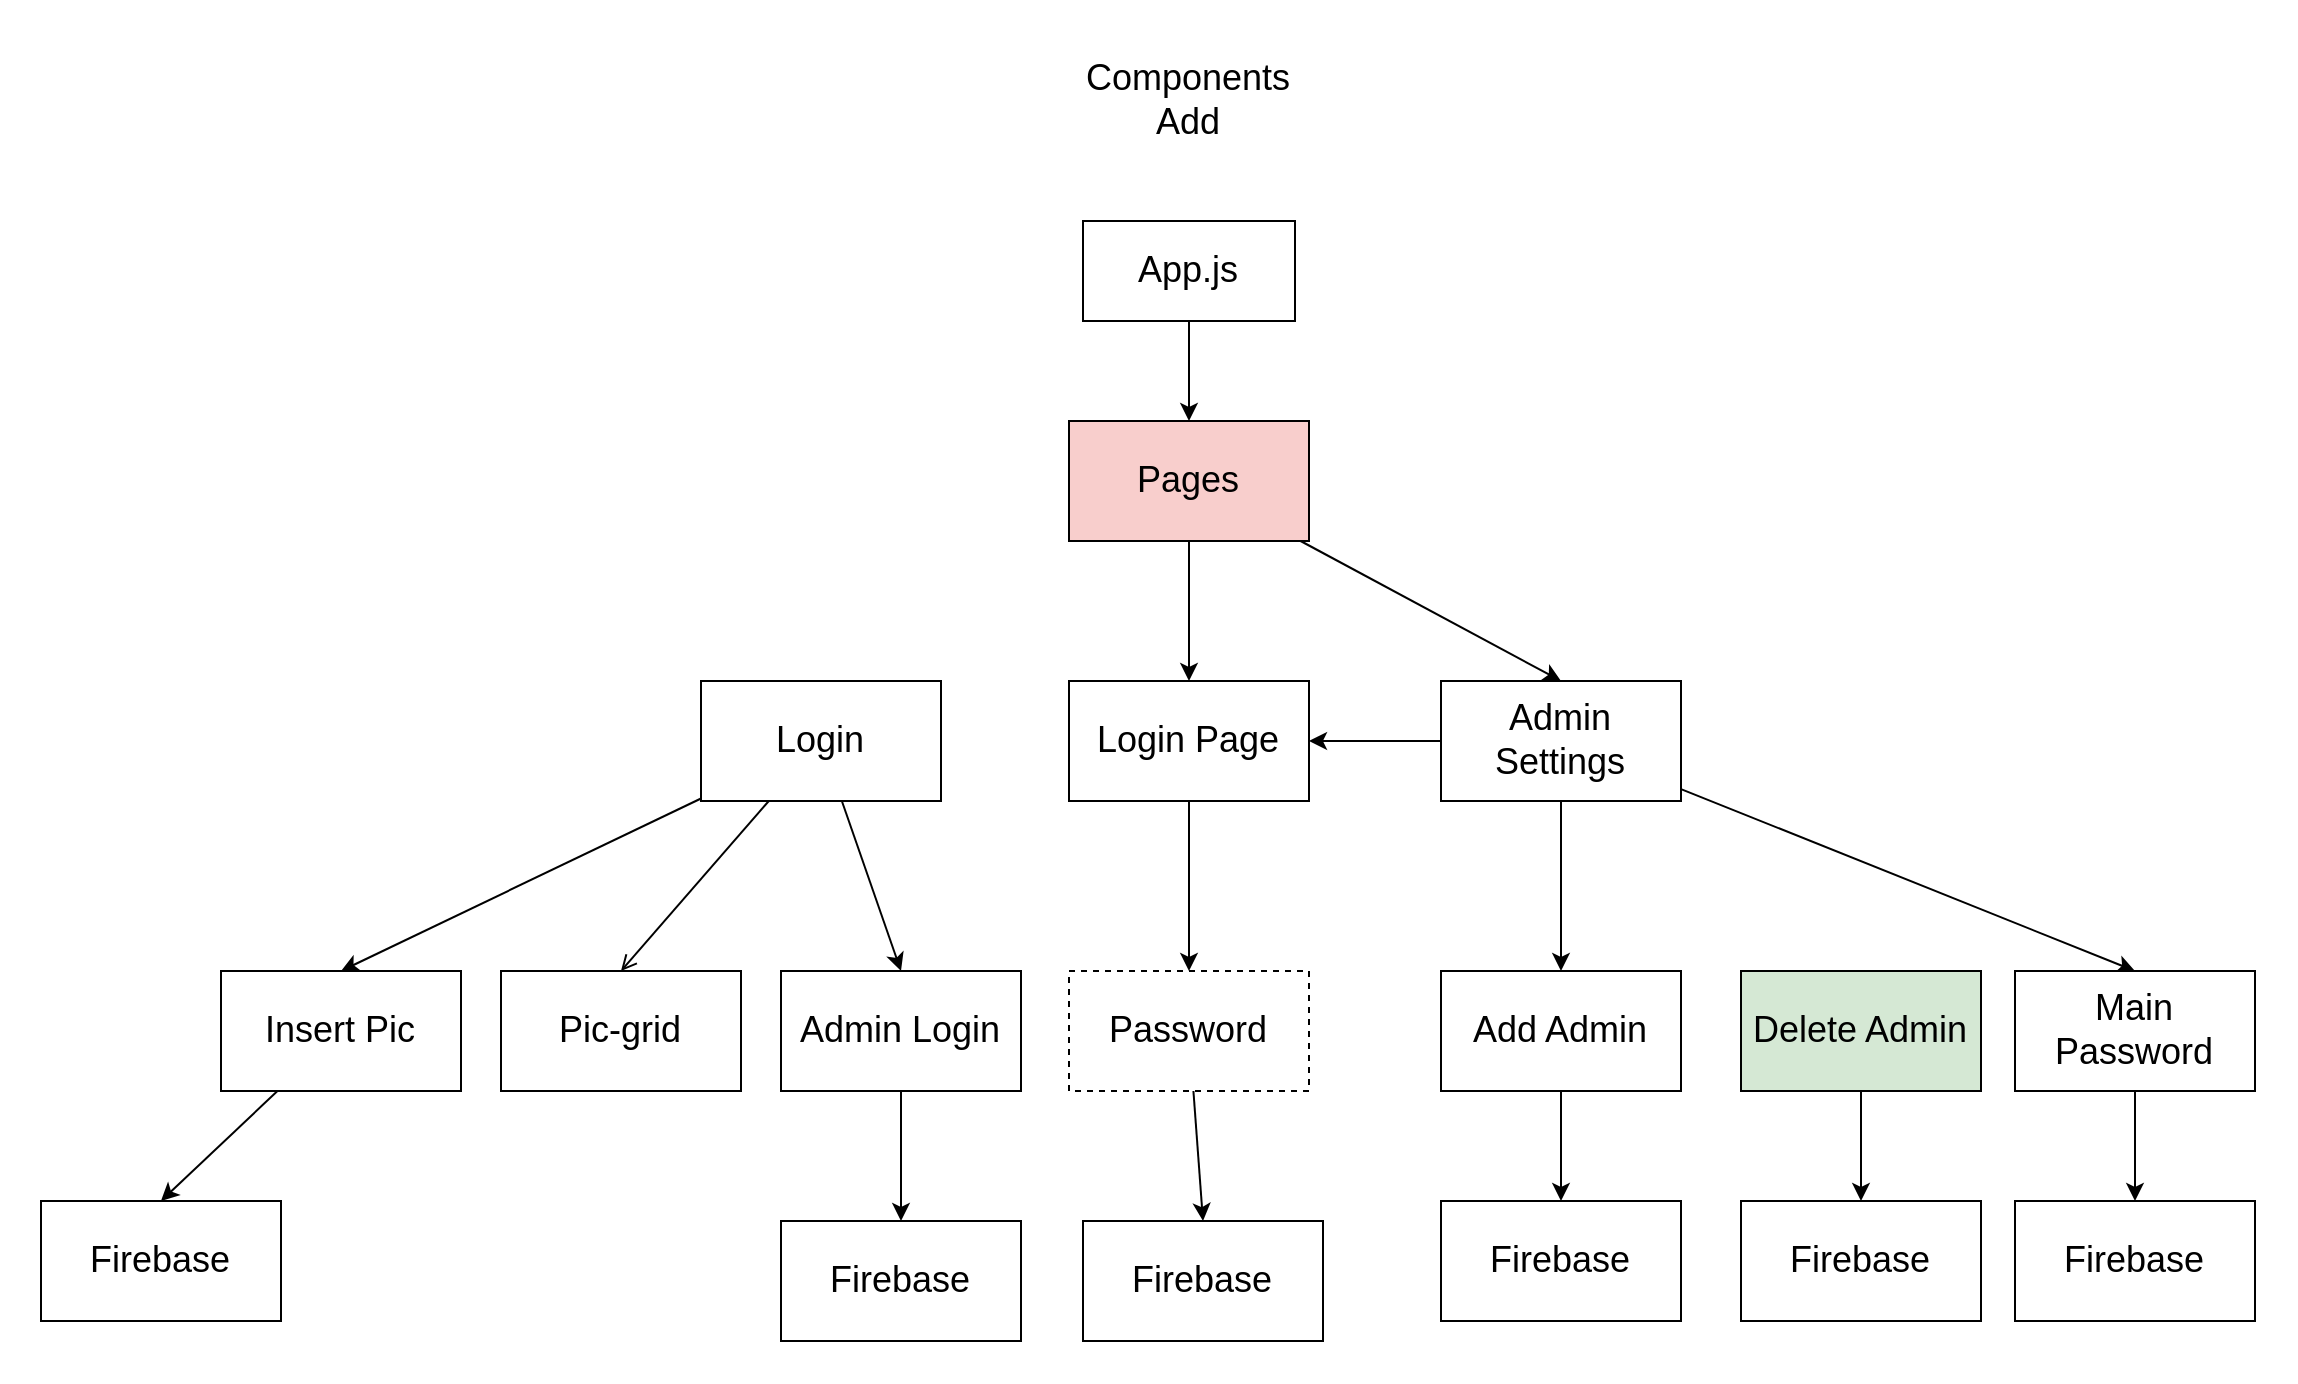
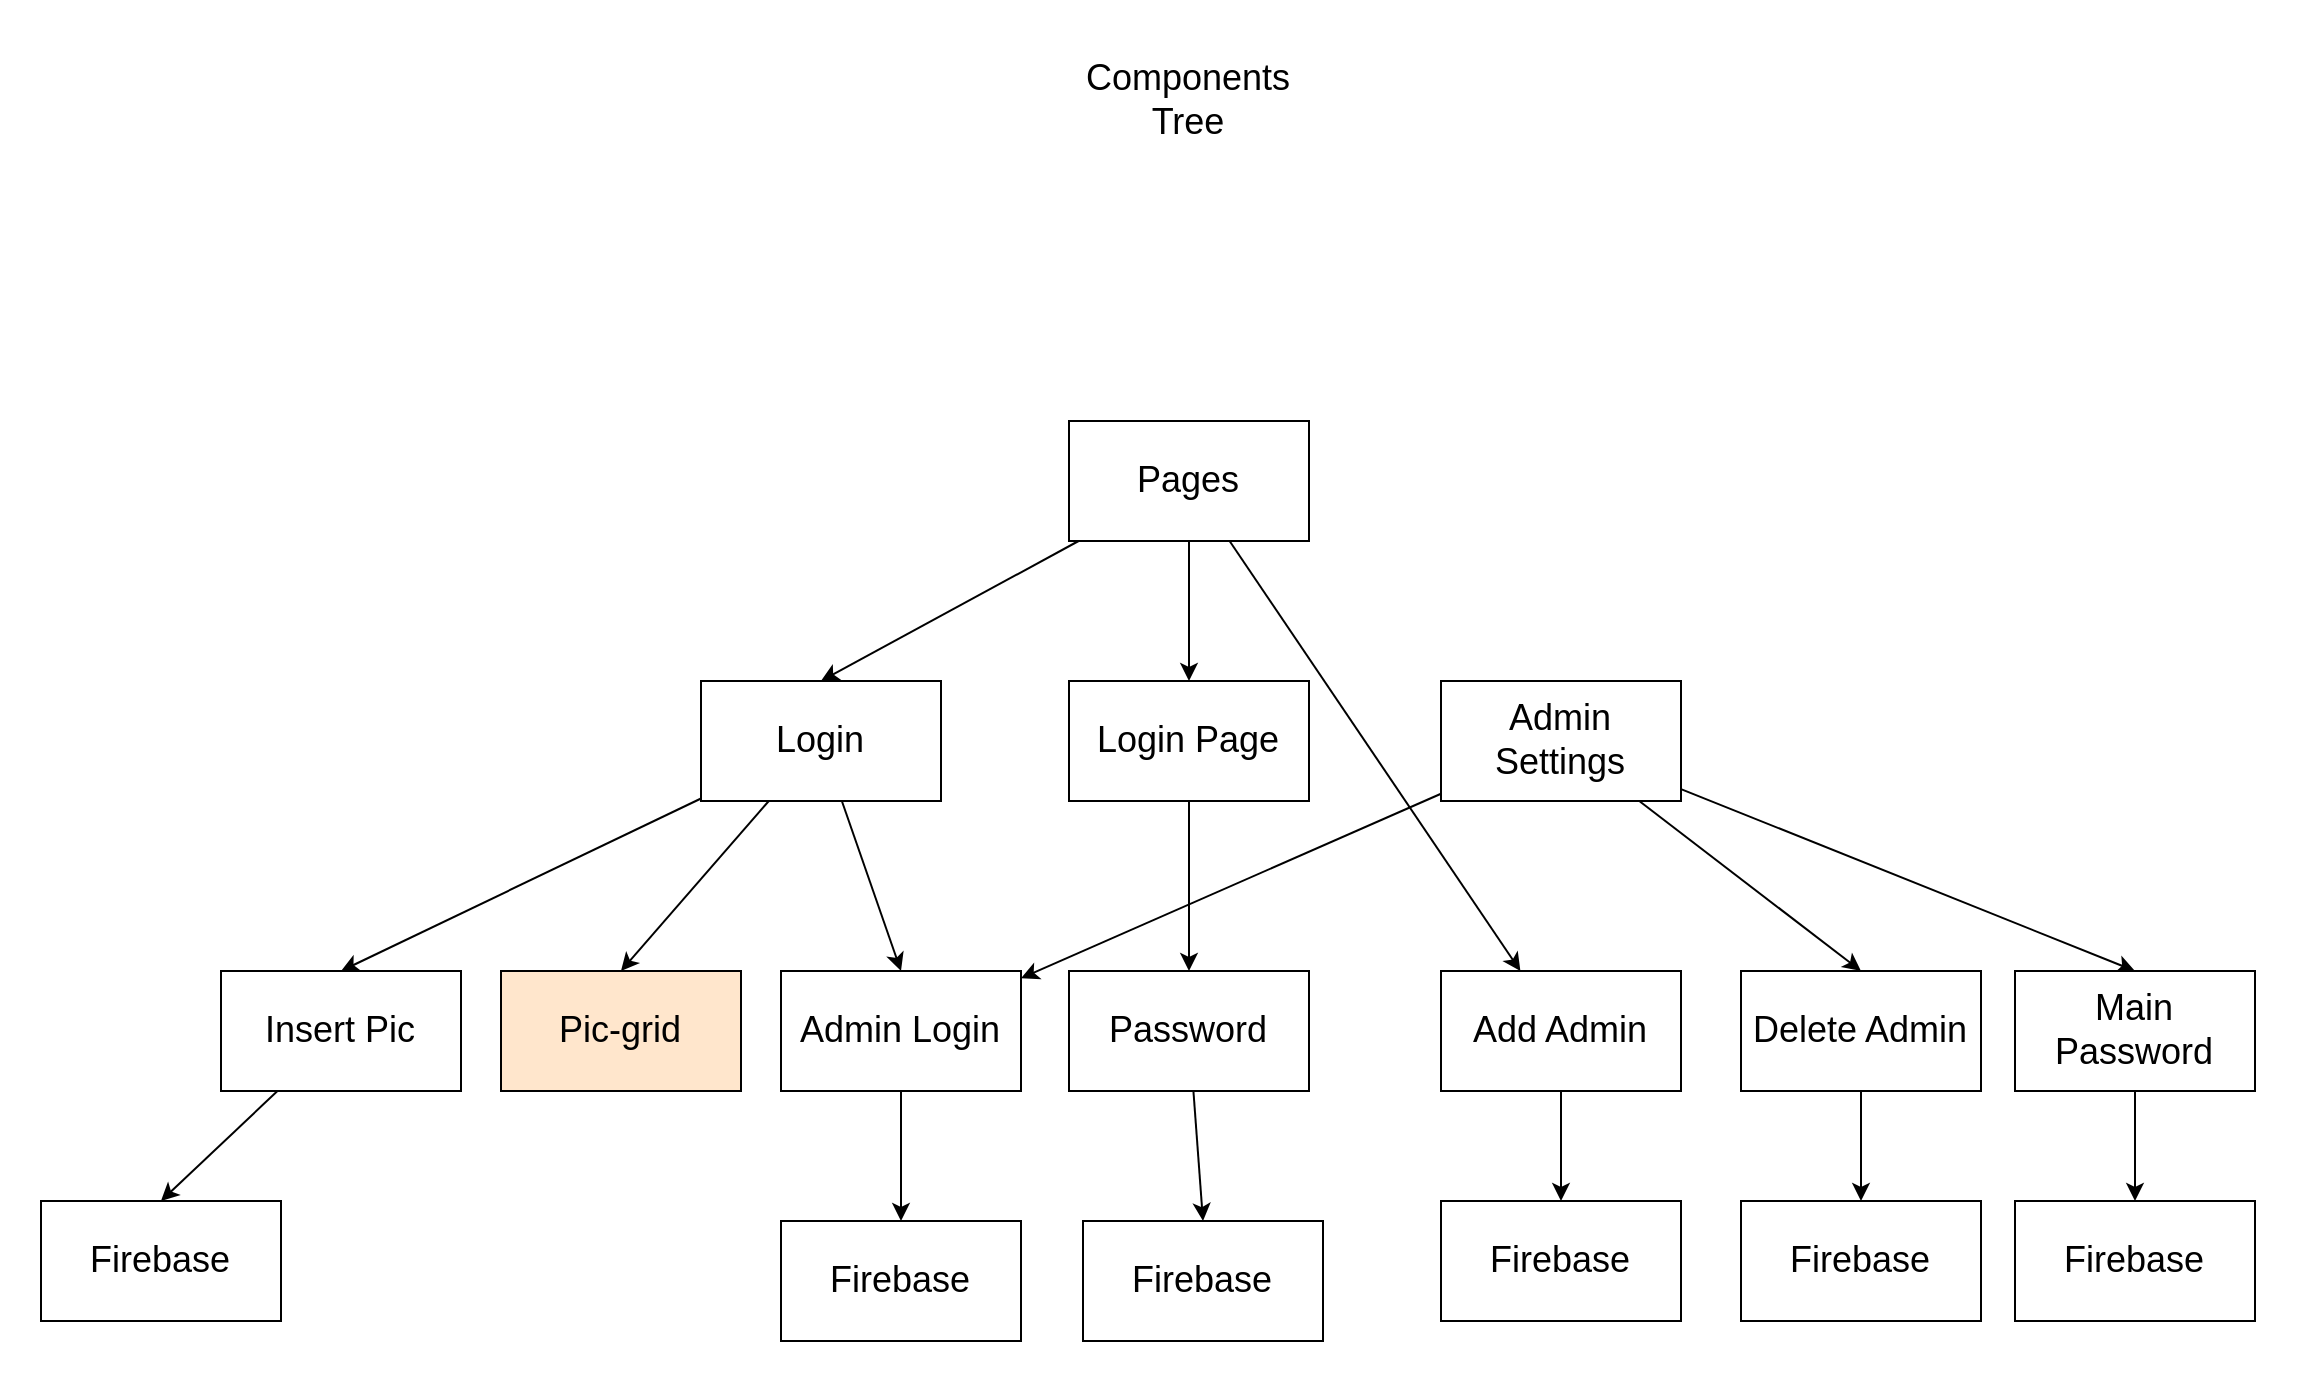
node "Components Add": label "Components Add" -> "Components Tree"
node "App.js": removed
edge "App.js" -> "Pages": removed
node "Pages": fillcolor #f8cecc -> #ffffff
edge "Pages" -> "Login": added
edge "Pages" -> "Admin Settings": now "Pages" -> "Add Admin"
edge "Admin Settings" -> "Login Page": now "Admin Settings" -> "Delete Admin"
edge "Admin Settings" -> "Add Admin": now "Admin Settings" -> "Admin Login"
edge "Login" -> "Pic-grid": arrowhead open -> classic
node "Pic-grid": fillcolor #ffffff -> #ffe6cc
node "Password": style dashed -> solid
node "Delete Admin": fillcolor #d5e8d4 -> #ffffff
